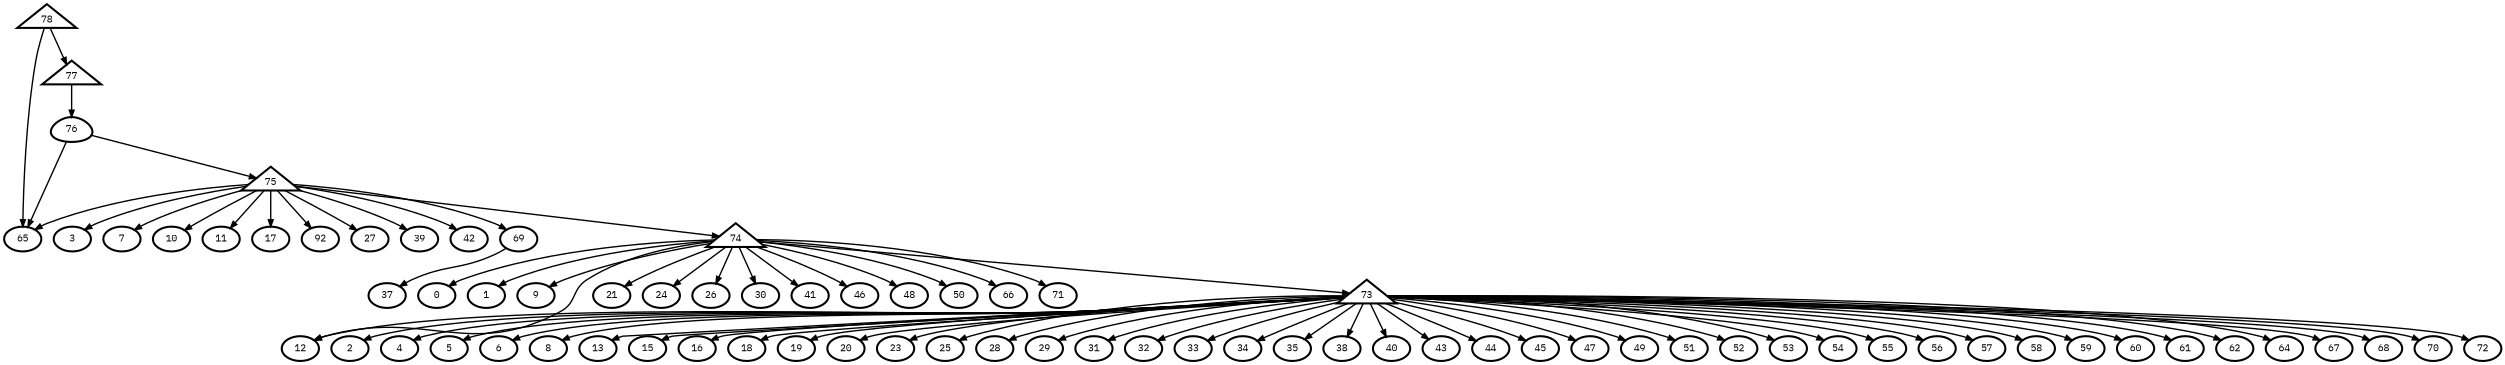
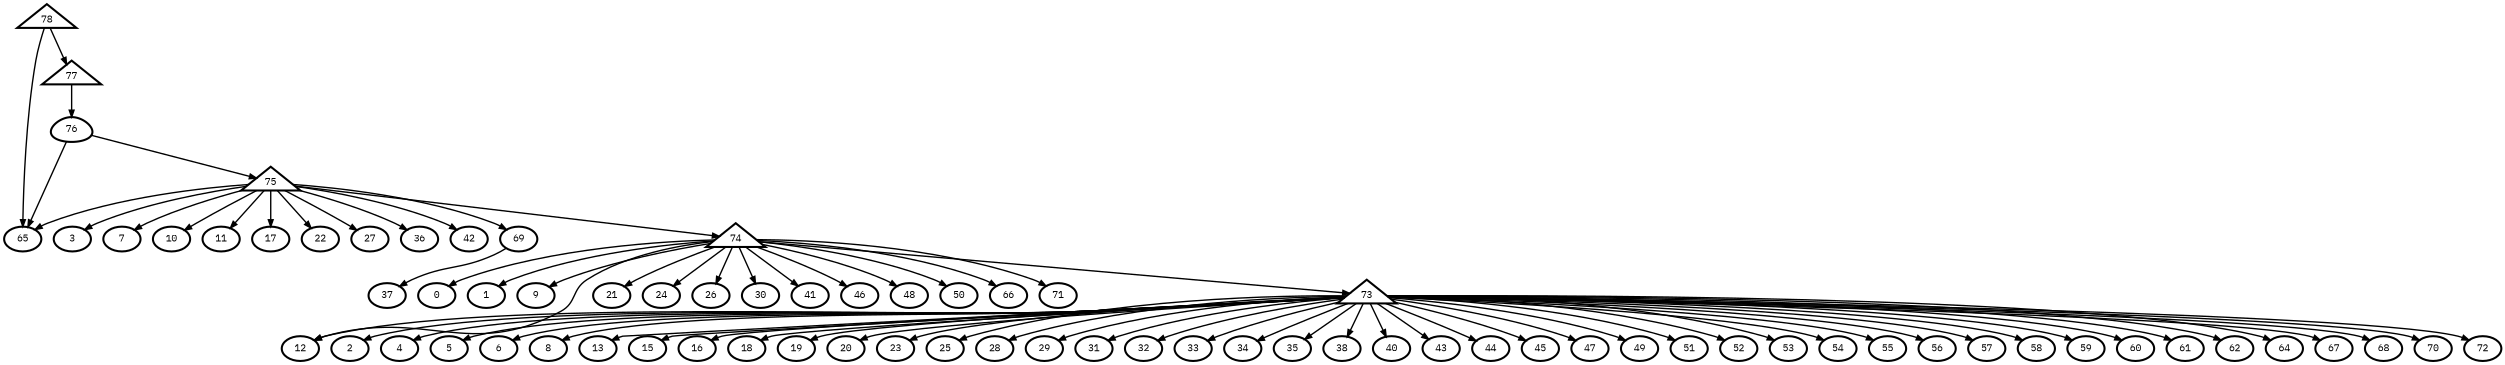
node "92": label "92" -> "22"
node "39": label "39" -> "36"
